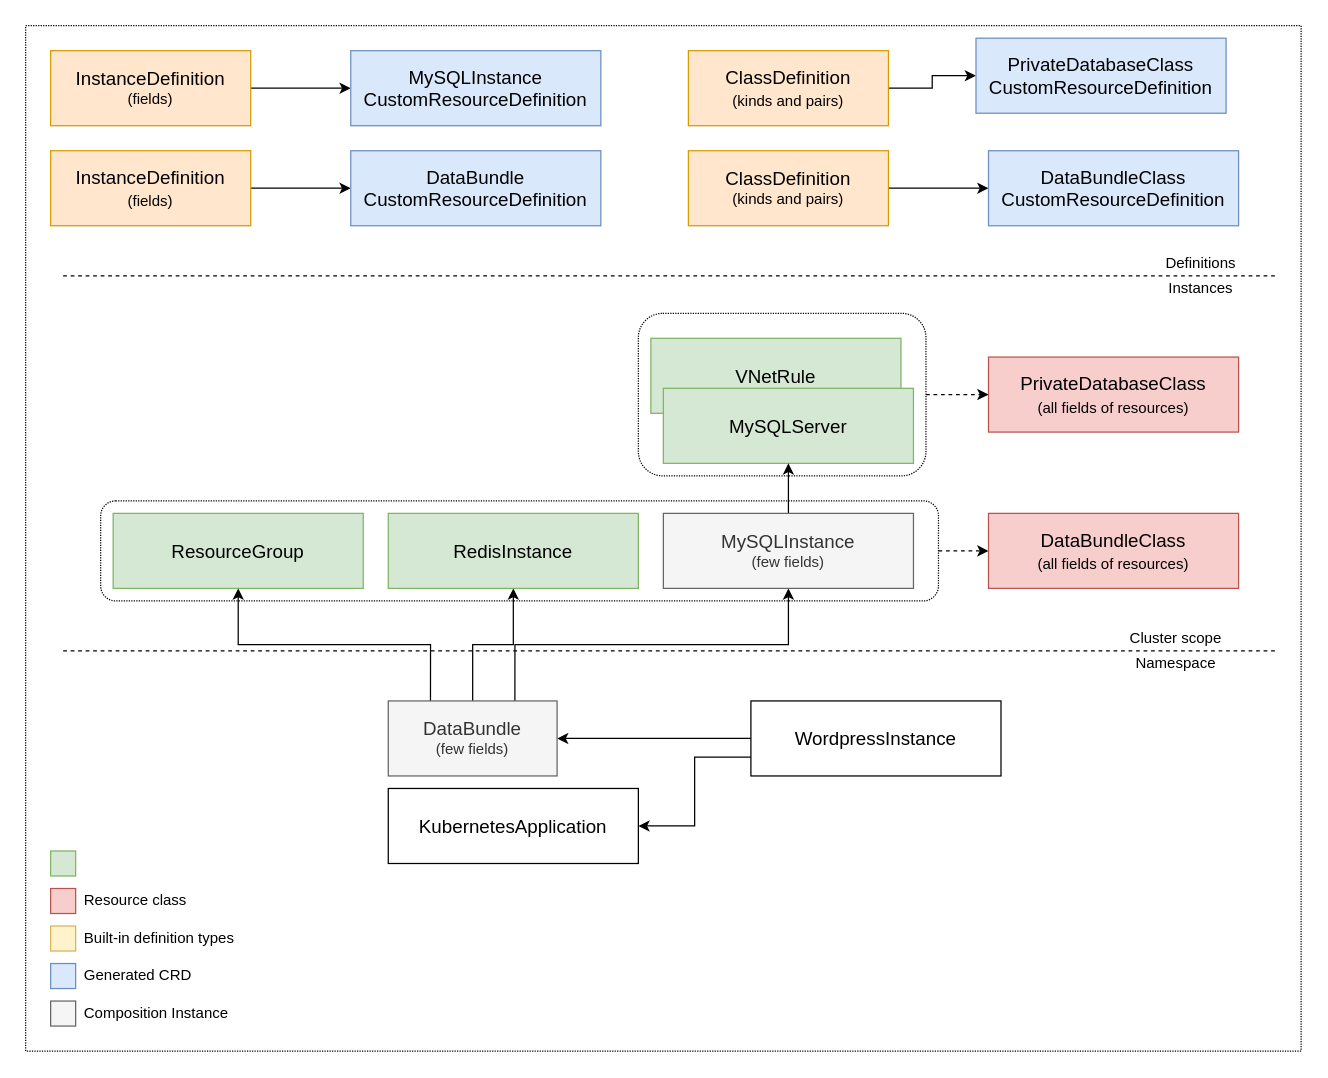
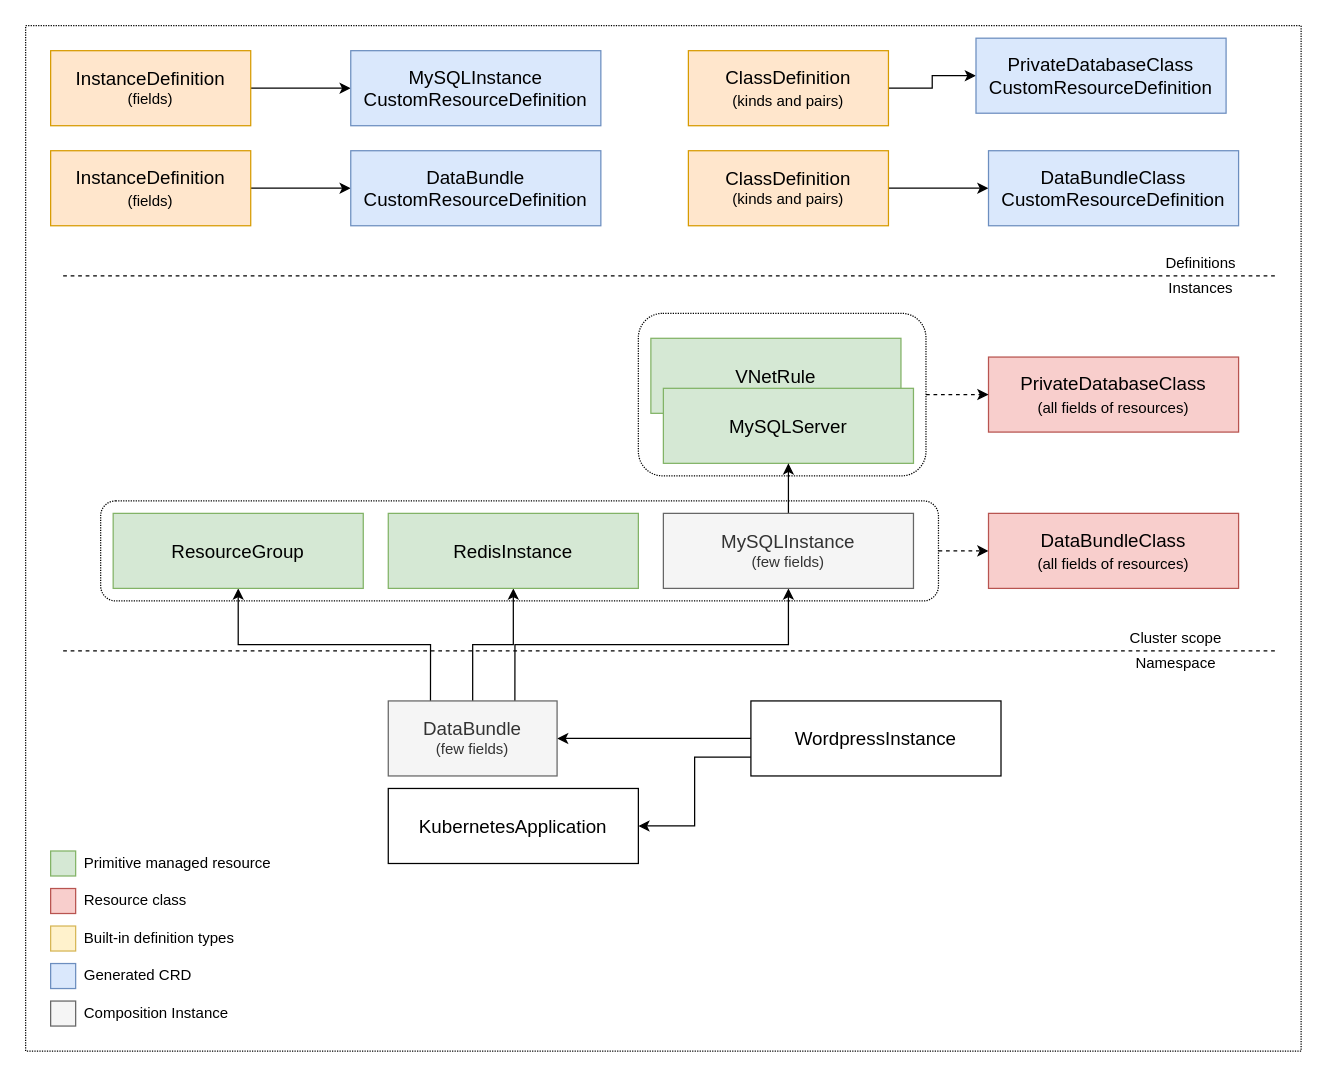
node "Primitive managed resource": added
